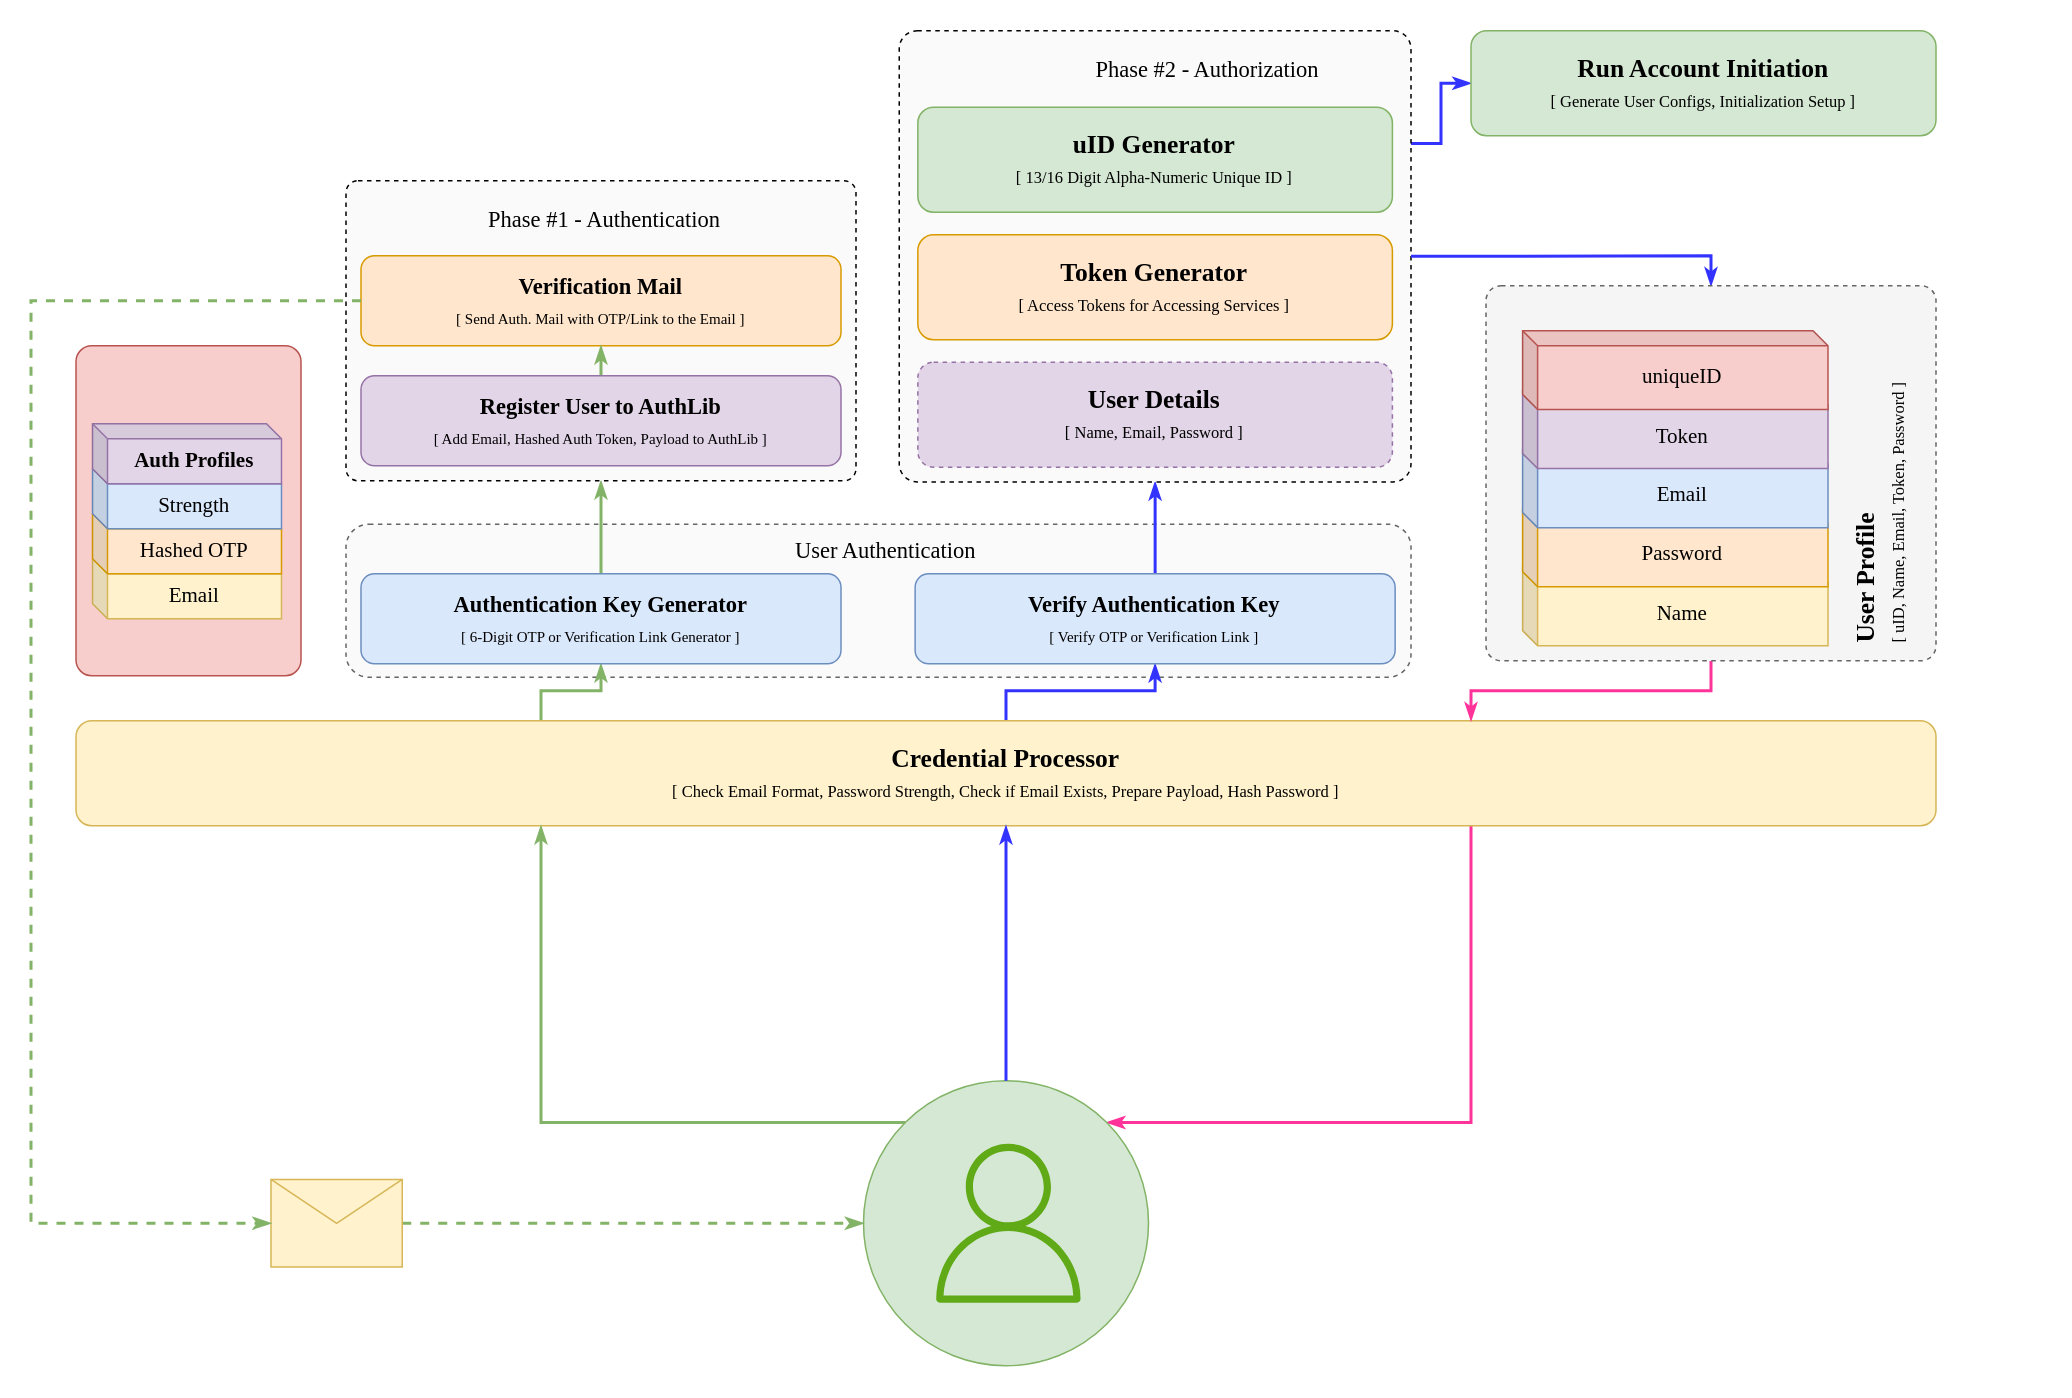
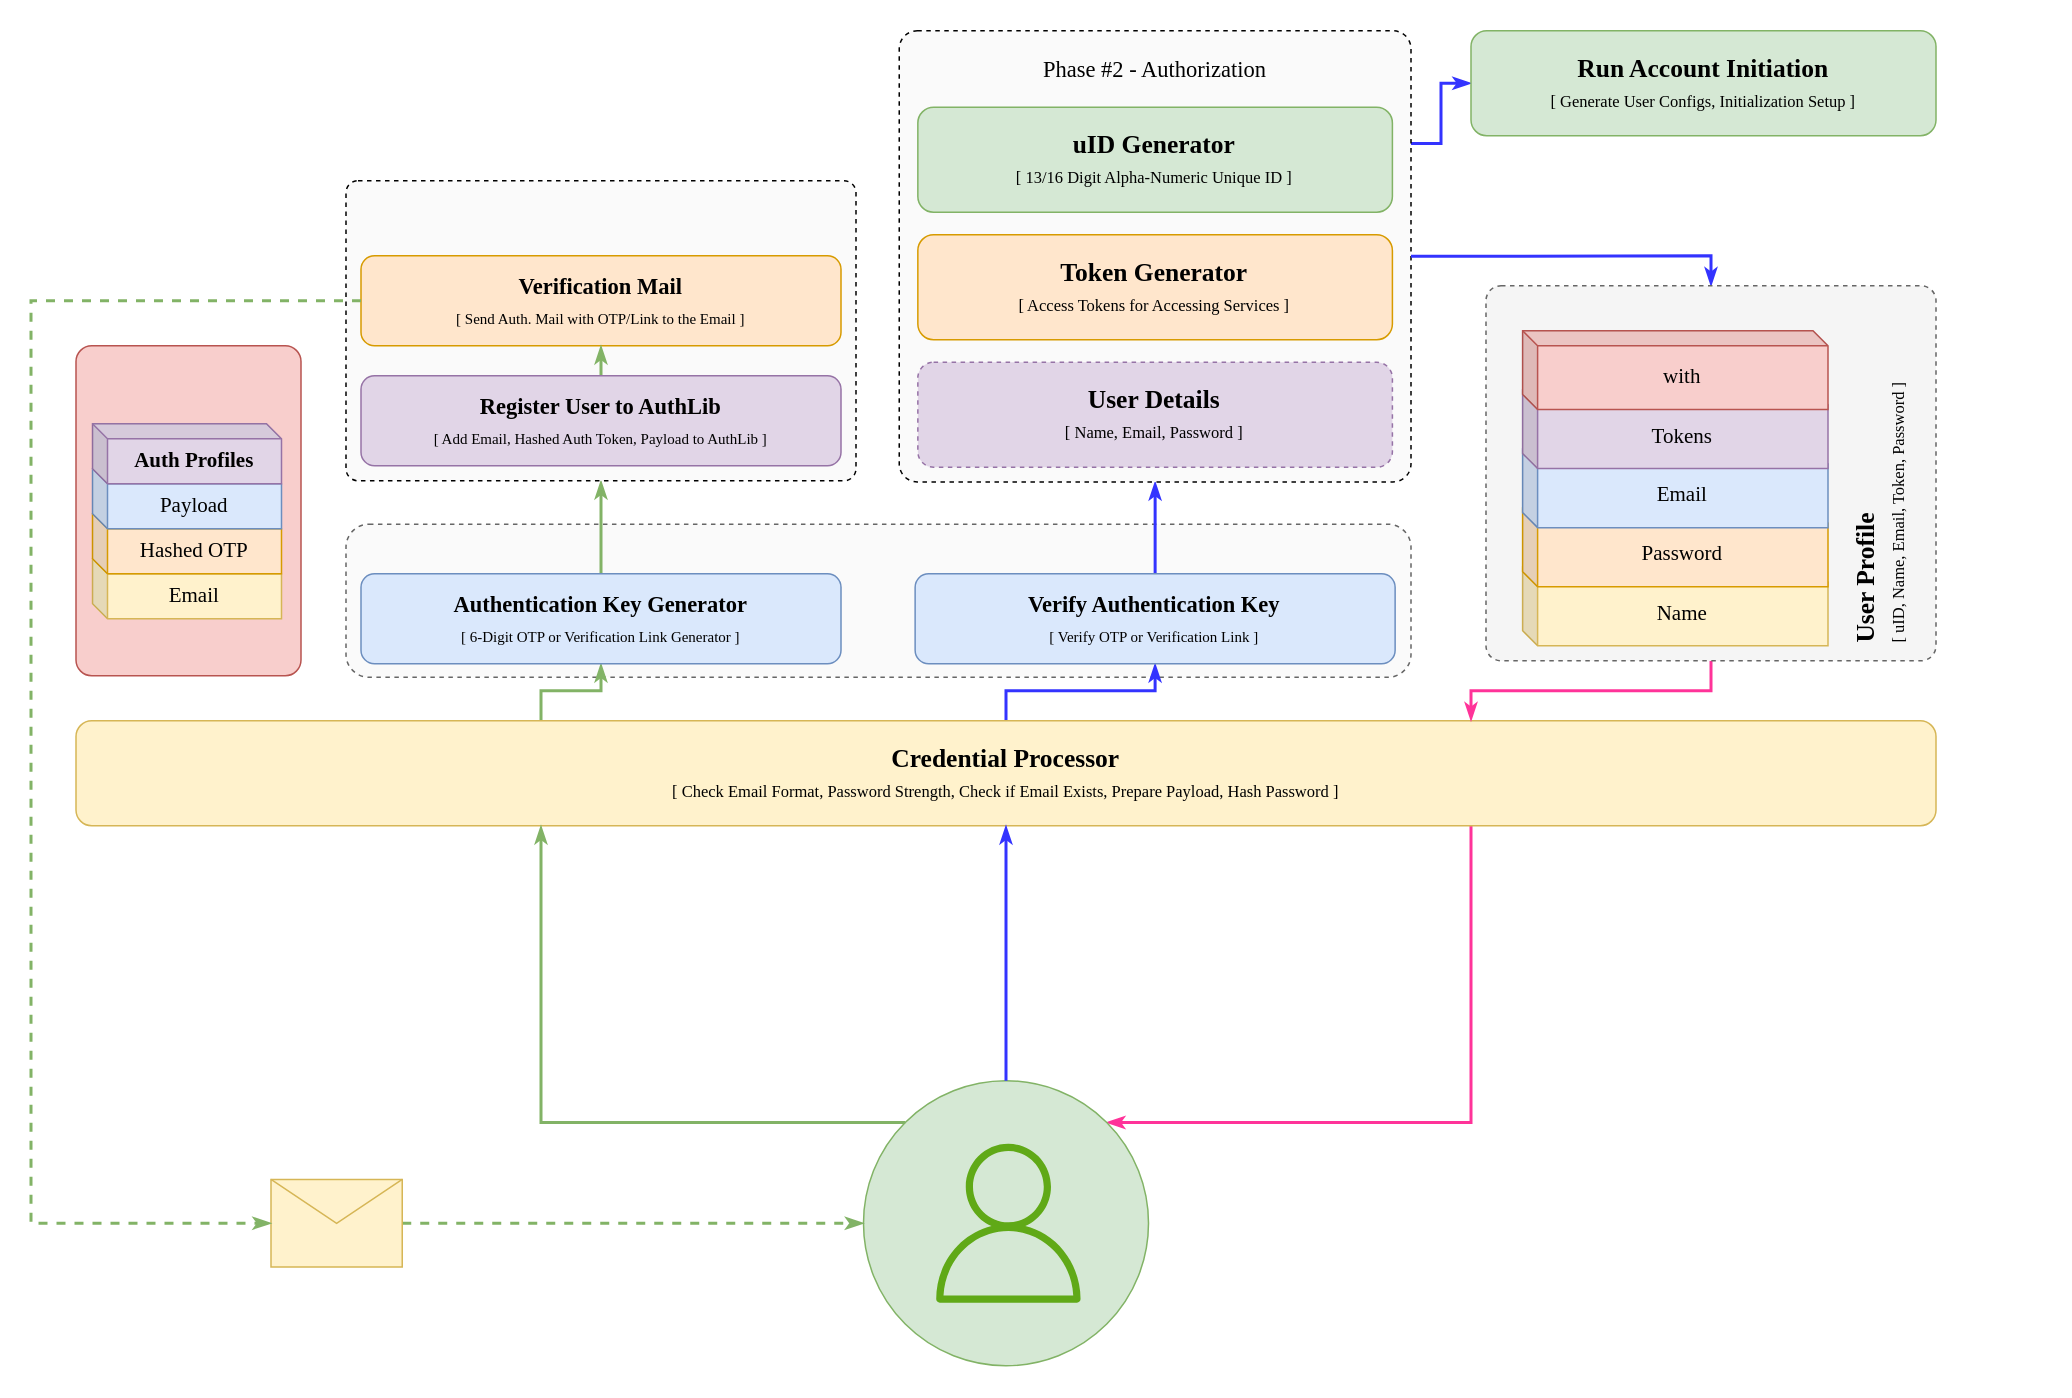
node "Phase #2 - Authorization": moved (1207, 68) -> (1155, 68)
node "Phase #1 - Authentication": removed
node "uniqueID": label "uniqueID" -> "with"
node "Token": label "Token" -> "Tokens"
node "Strength": label "Strength" -> "Payload"
node "User Authentication": removed
